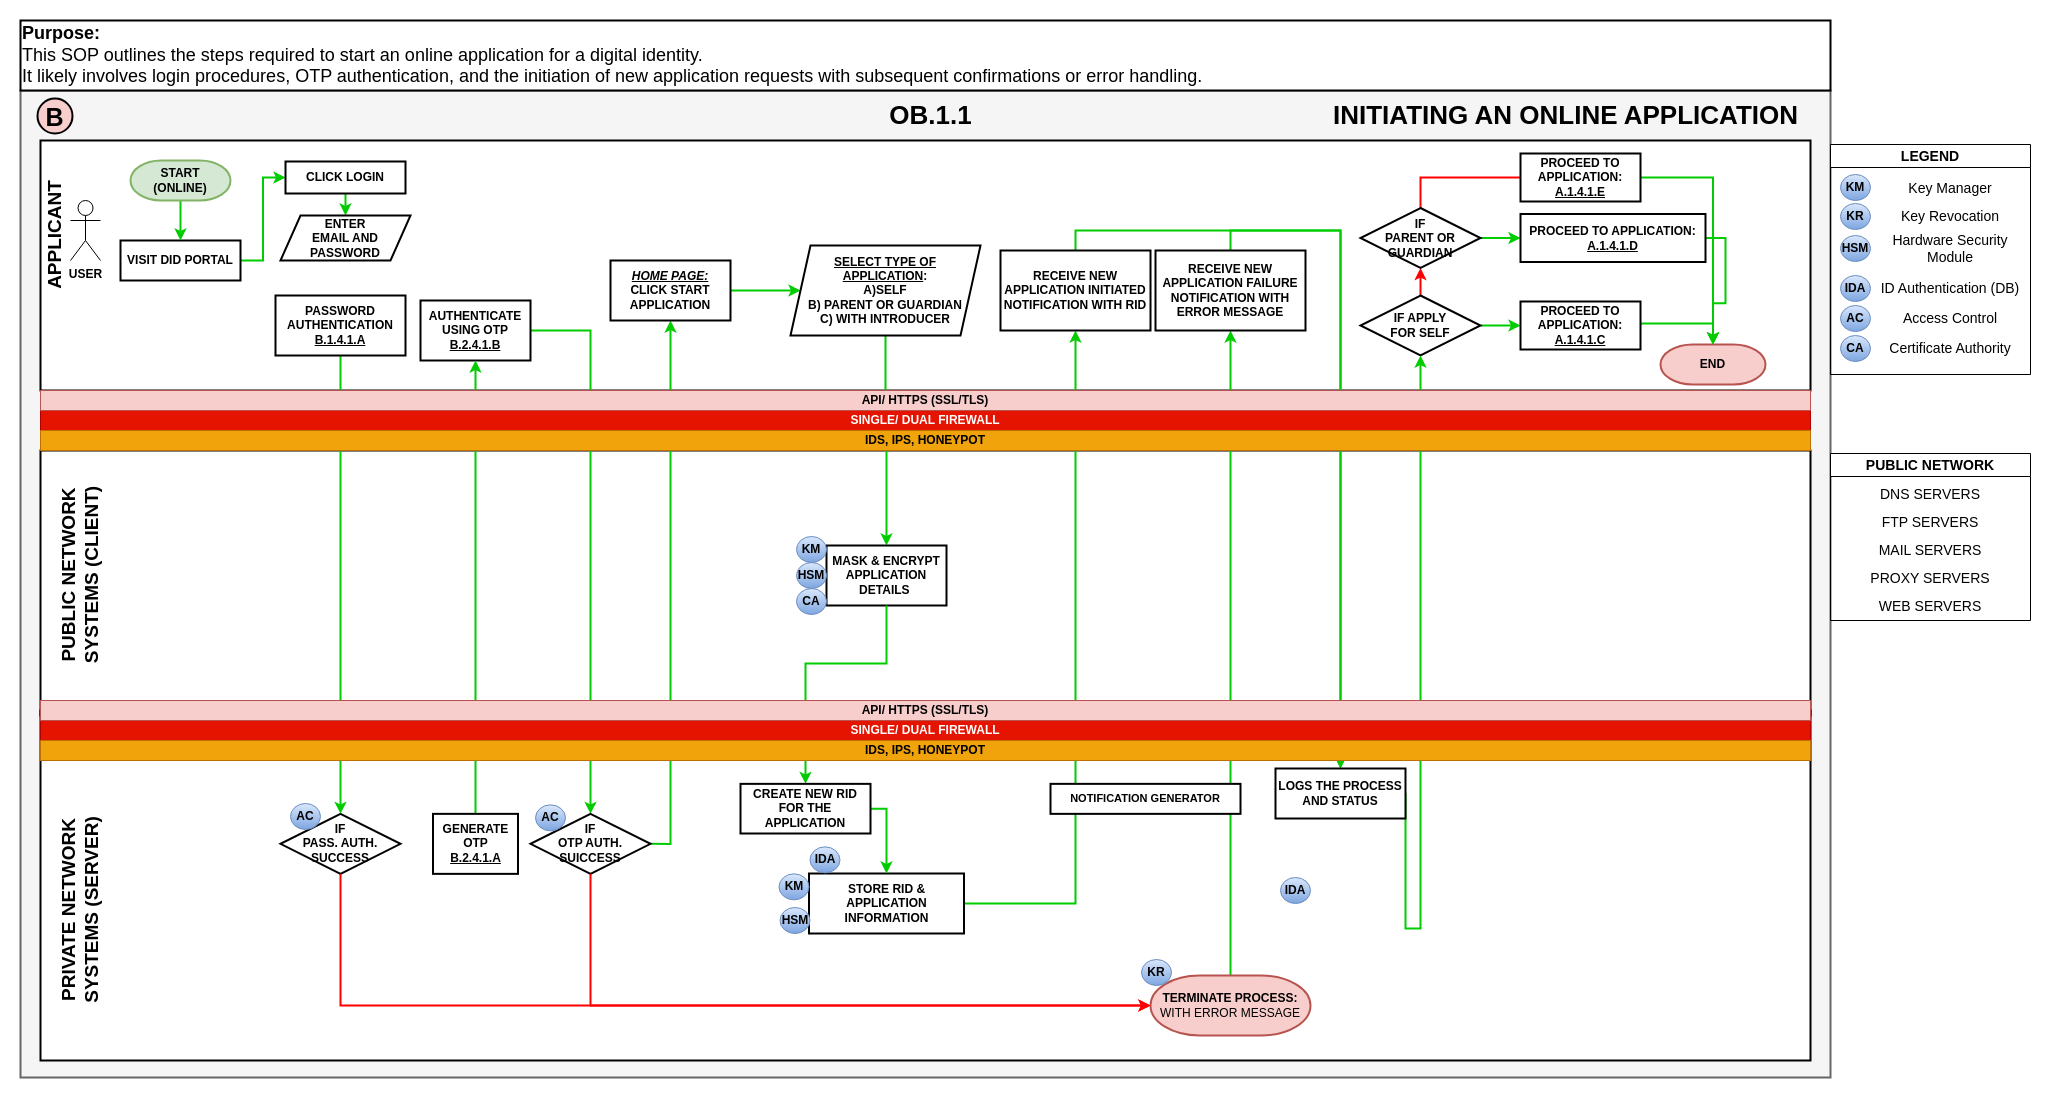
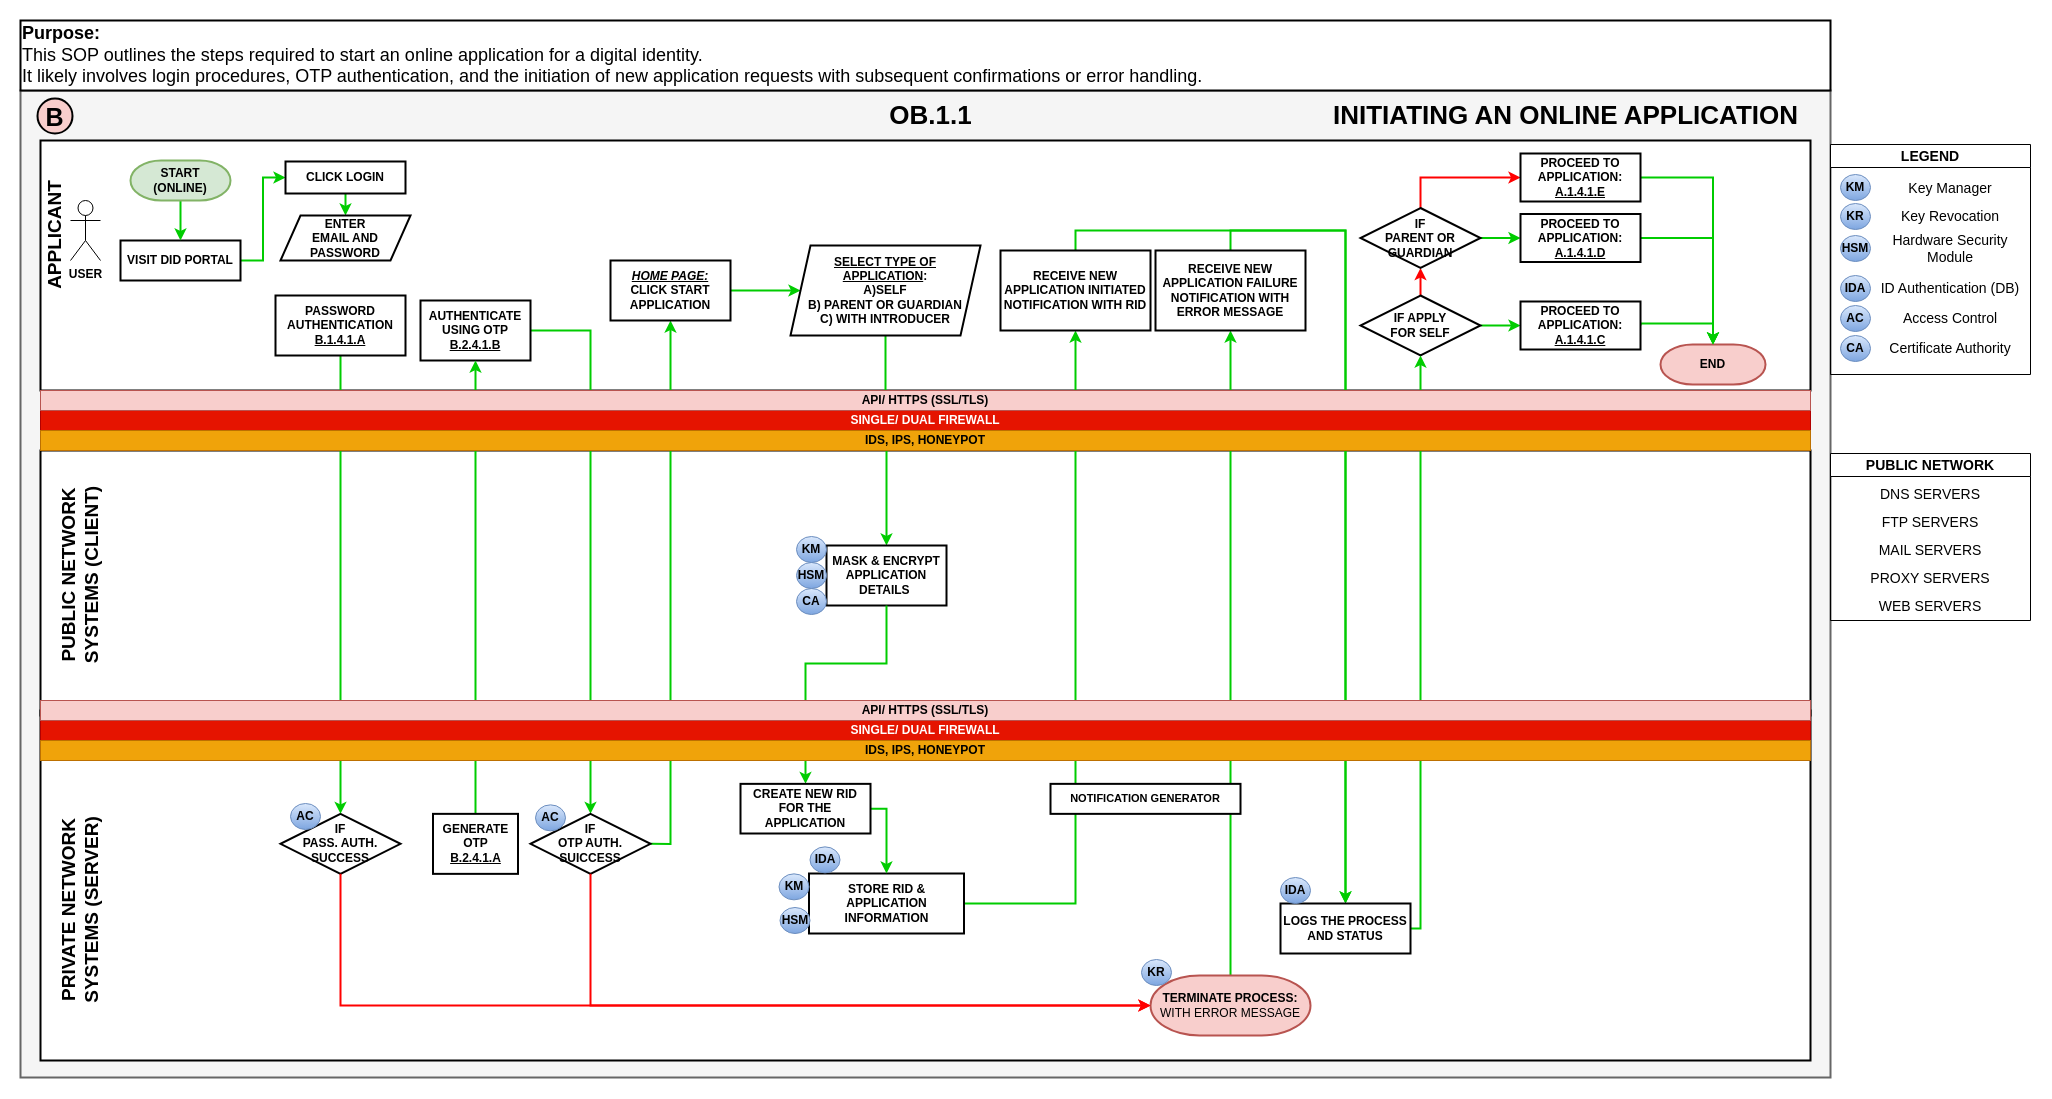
edge "PROCEED TO APPLICATION: A.1.4.1.E" -- "IF PARENT OR GUARDIAN": arrowhead none -> classic
node "PROCEED TO APPLICATION: A.1.4.1.D": size 185x48 -> 120x48
node "LOGS THE PROCESS AND STATUS": moved (1341, 794) -> (1346, 929)
